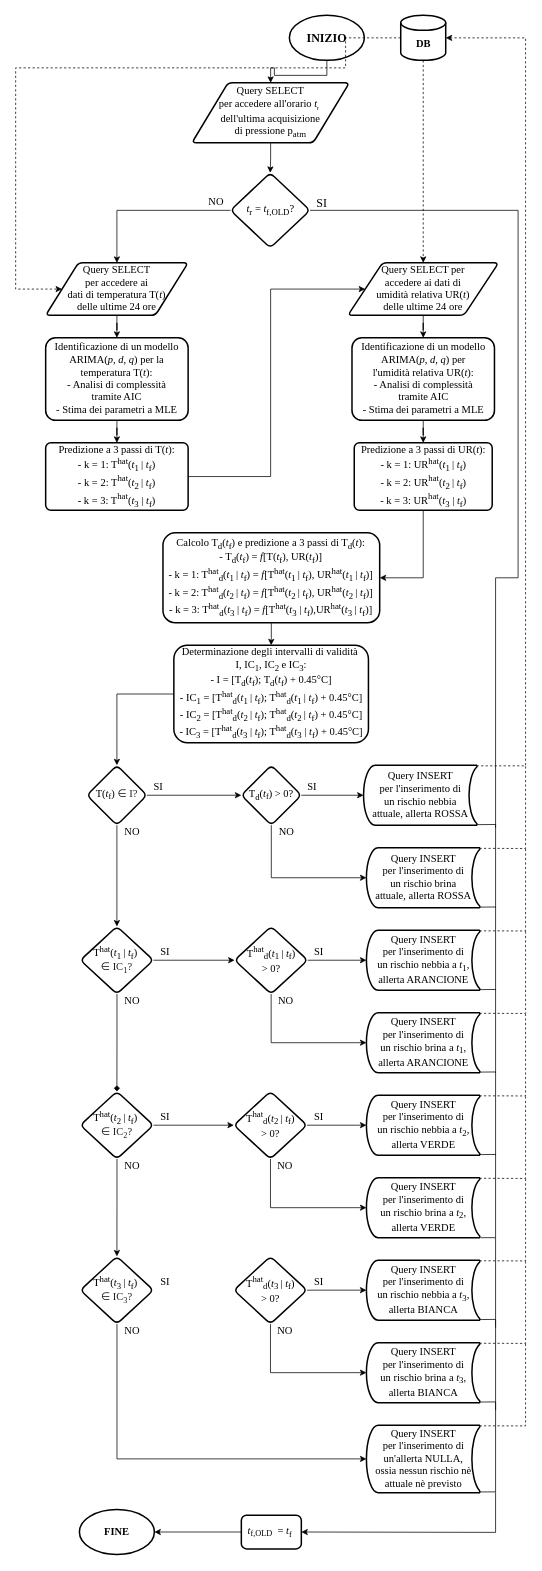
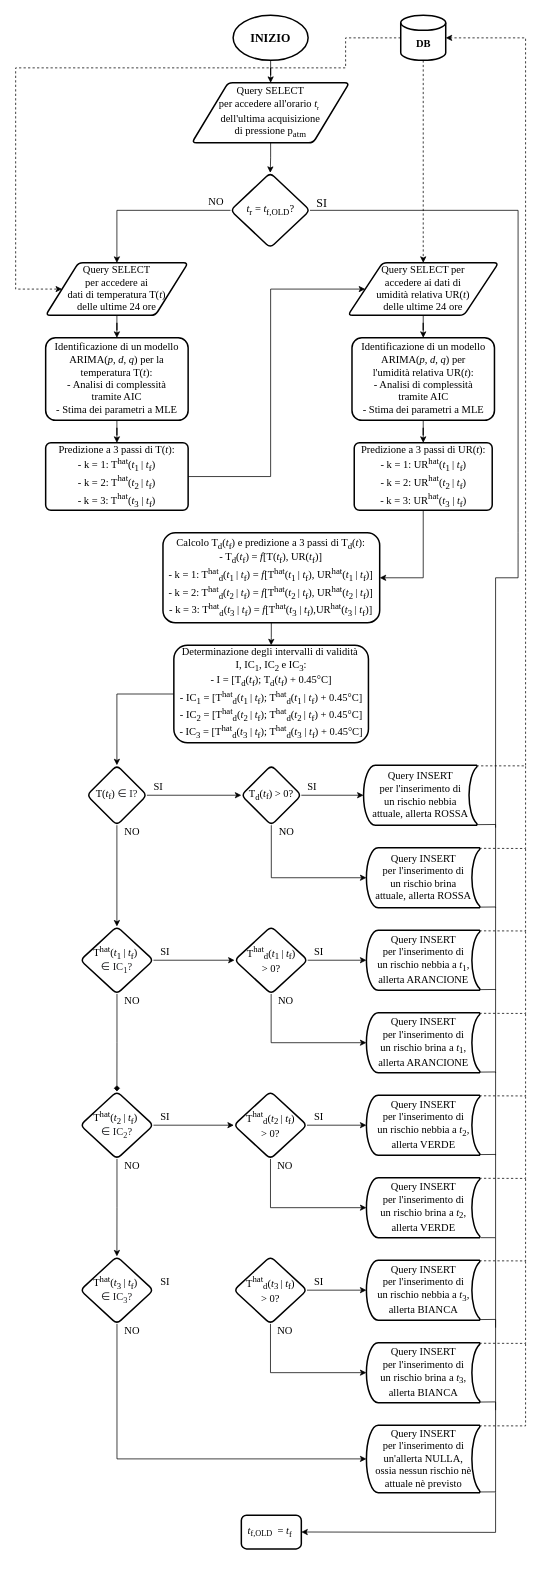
node "INIZIO": moved (327, 38) -> (270, 38)
node "FINE": removed
edge "tf,OLD = tf" -> "FINE": removed
